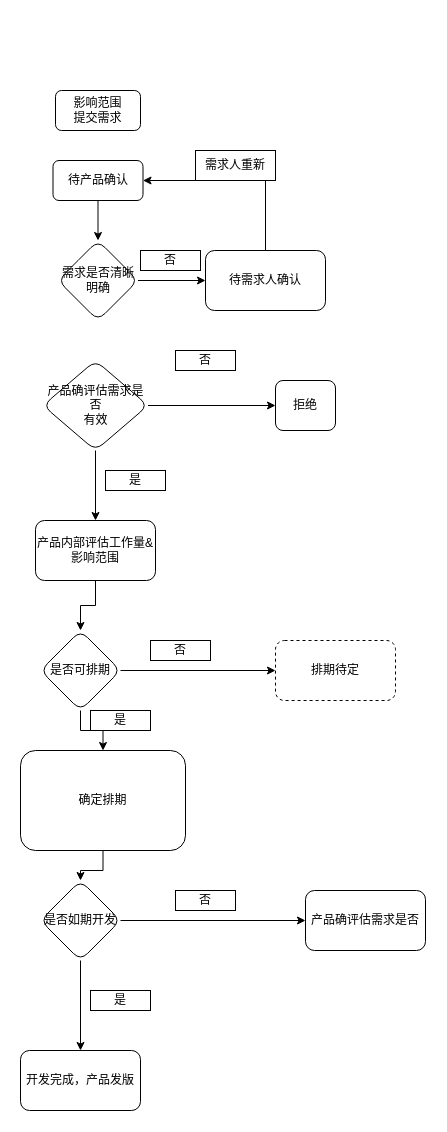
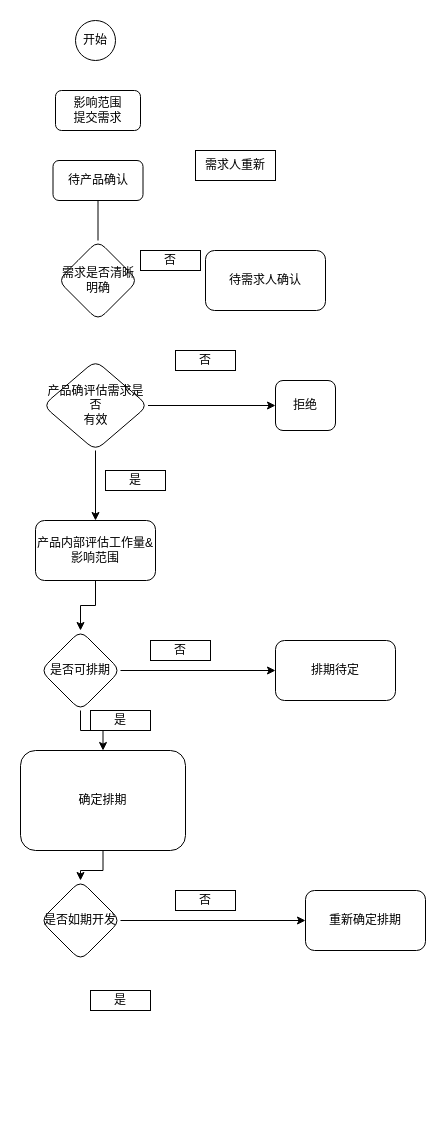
node "开始": added
edge "待需求人确认" -> "待产品确认": removed
edge "待产品确认" -> "需求是否清晰明确": arrowhead classic -> none
edge "需求是否清晰明确" -> "待需求人确认": removed
node "排期待定": style dashed -> solid
node "产品确评估需求是否": label "产品确评估需求是否" -> "重新确定排期"
edge "是否如期开发" -> "开发完成，产品发版": removed
node "开发完成，产品发版": removed
